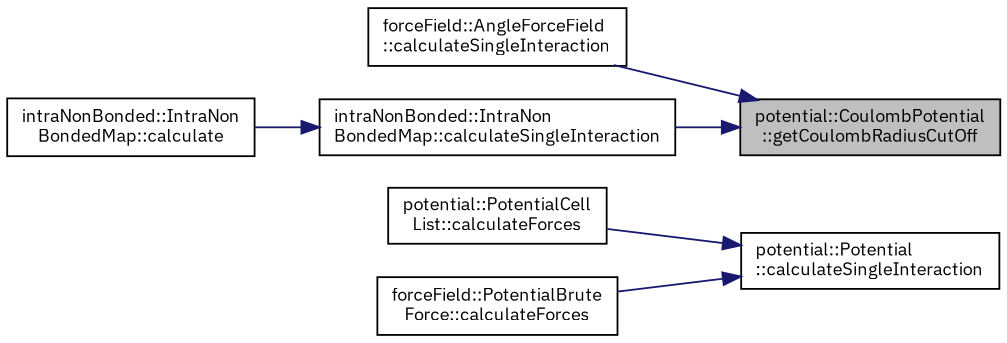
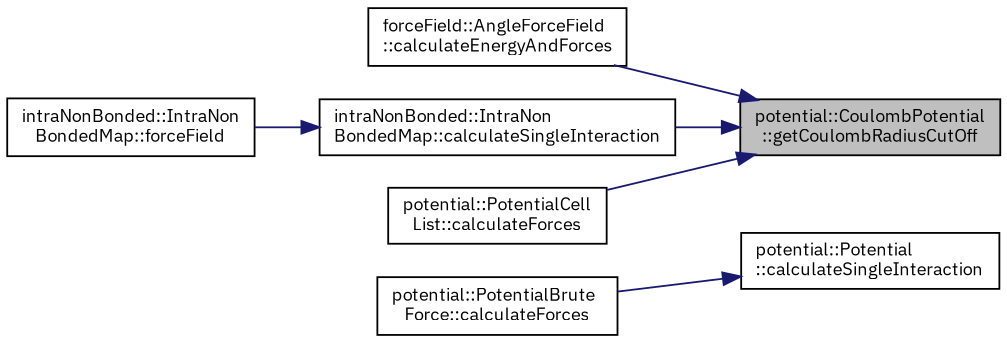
node "forceField::AngleForceField ::calculateSingleInteraction": label "forceField::AngleForceField ::calculateSingleInteraction" -> "forceField::AngleForceField ::calculateEnergyAndForces"
node "intraNonBonded::IntraNon BondedMap::calculate": label "intraNonBonded::IntraNon BondedMap::calculate" -> "intraNonBonded::IntraNon BondedMap::forceField"
edge "potential::PotentialCell List::calculateForces" -> "potential::Potential ::calculateSingleInteraction": now "potential::PotentialCell List::calculateForces" -> "potential::CoulombPotential ::getCoulombRadiusCutOff"
node "forceField::PotentialBrute Force::calculateForces": label "forceField::PotentialBrute Force::calculateForces" -> "potential::PotentialBrute Force::calculateForces"
